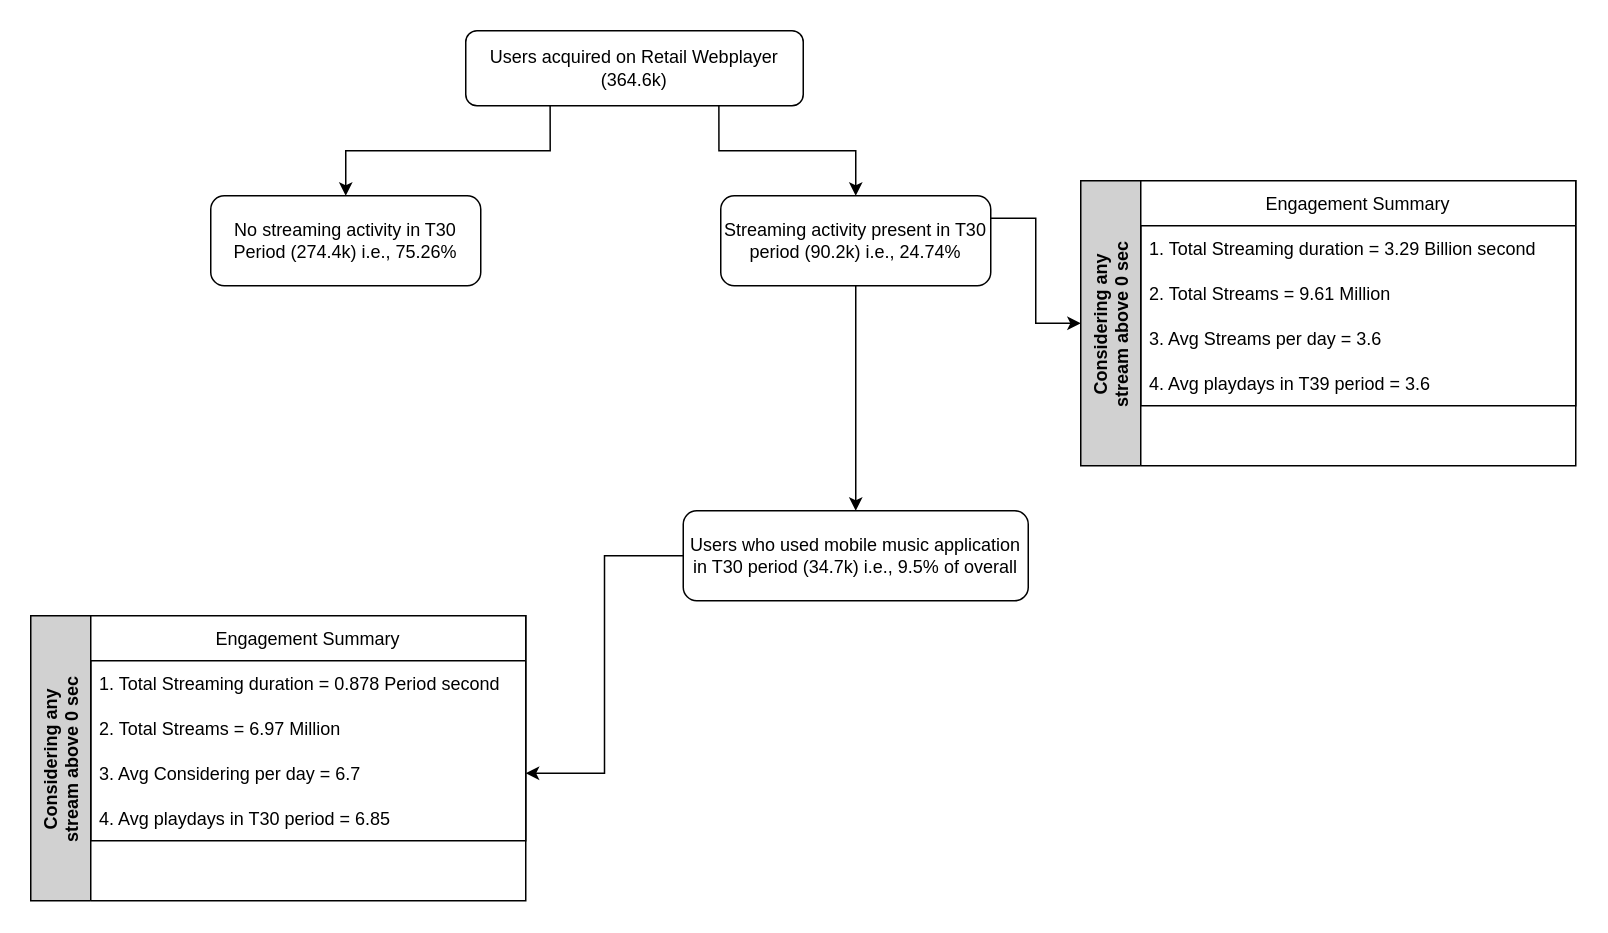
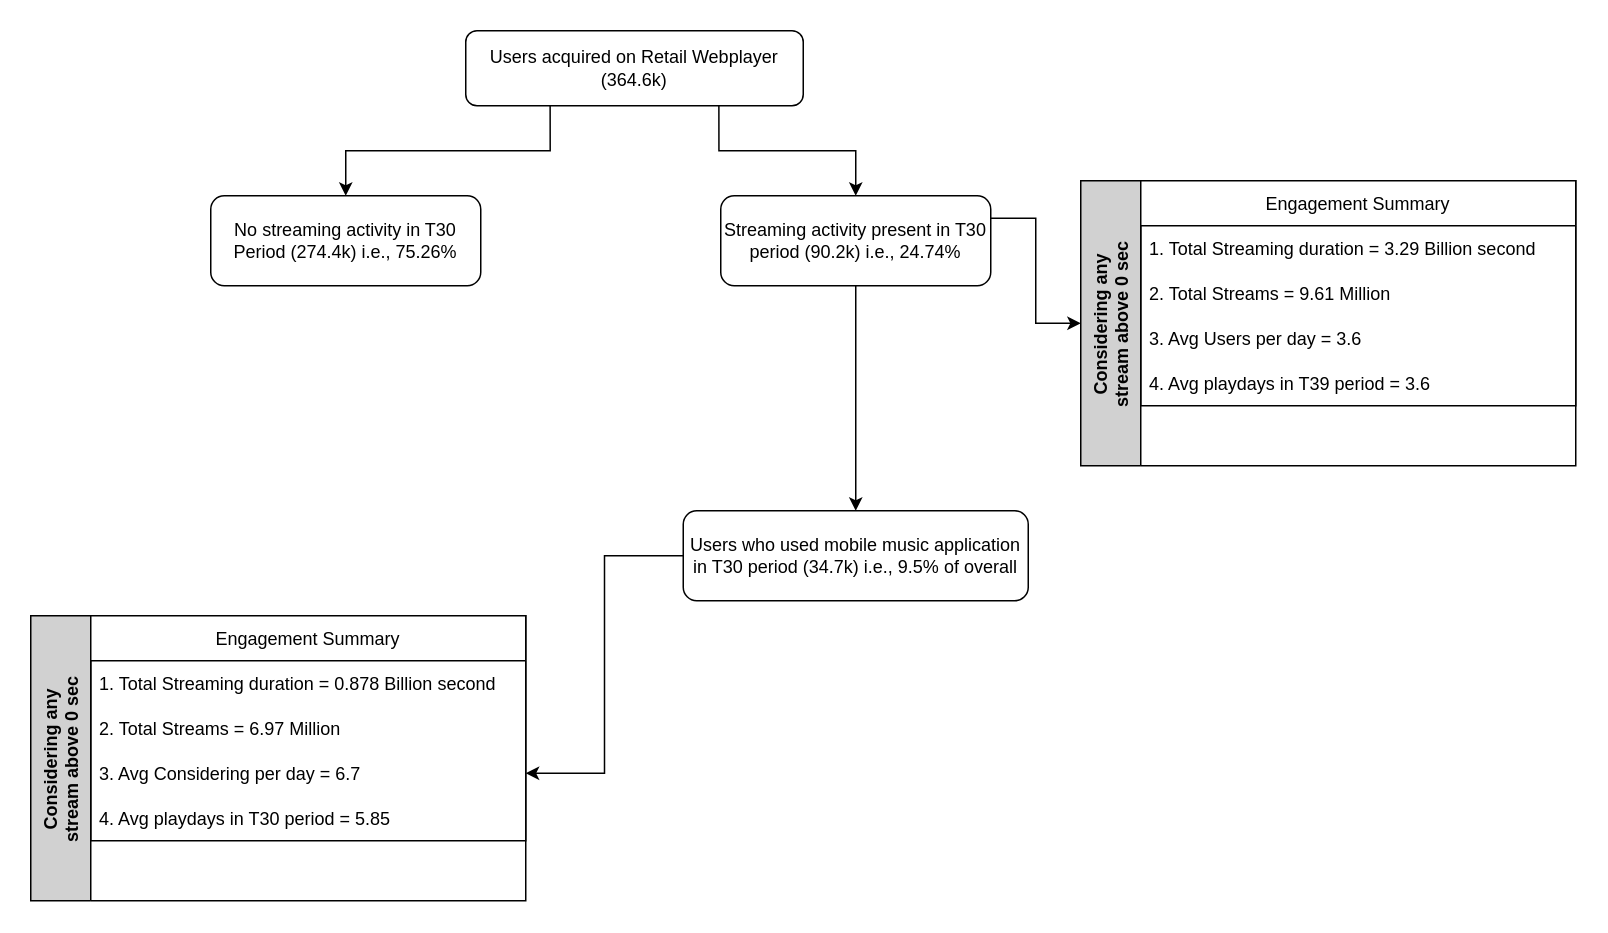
node "3. Avg Streams per day = 3.6": label "3. Avg Streams per day = 3.6" -> "3. Avg Users per day = 3.6"
node "1. Total Streaming duration = 0.878 Period second": label "1. Total Streaming duration = 0.878 Period second" -> "1. Total Streaming duration = 0.878 Billion second"
node "4. Avg playdays in T30 period = 6.85": label "4. Avg playdays in T30 period = 6.85" -> "4. Avg playdays in T30 period = 5.85"
